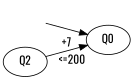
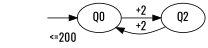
edge "Q0 <=200" -> "Q2": added, label "+2"
edge "Q2" -> "Q0 <=200": label "+7" -> "+2"
